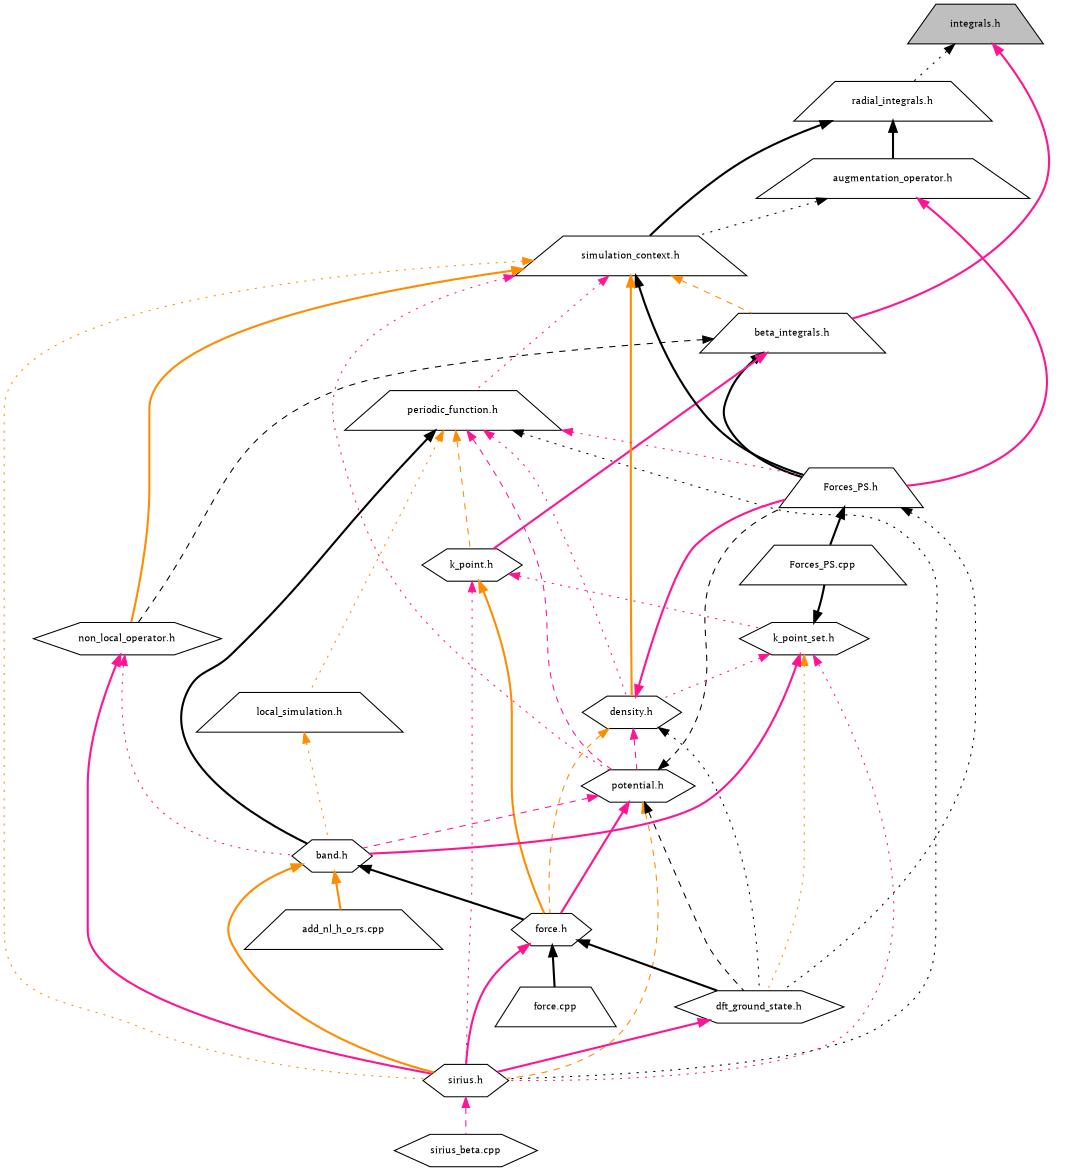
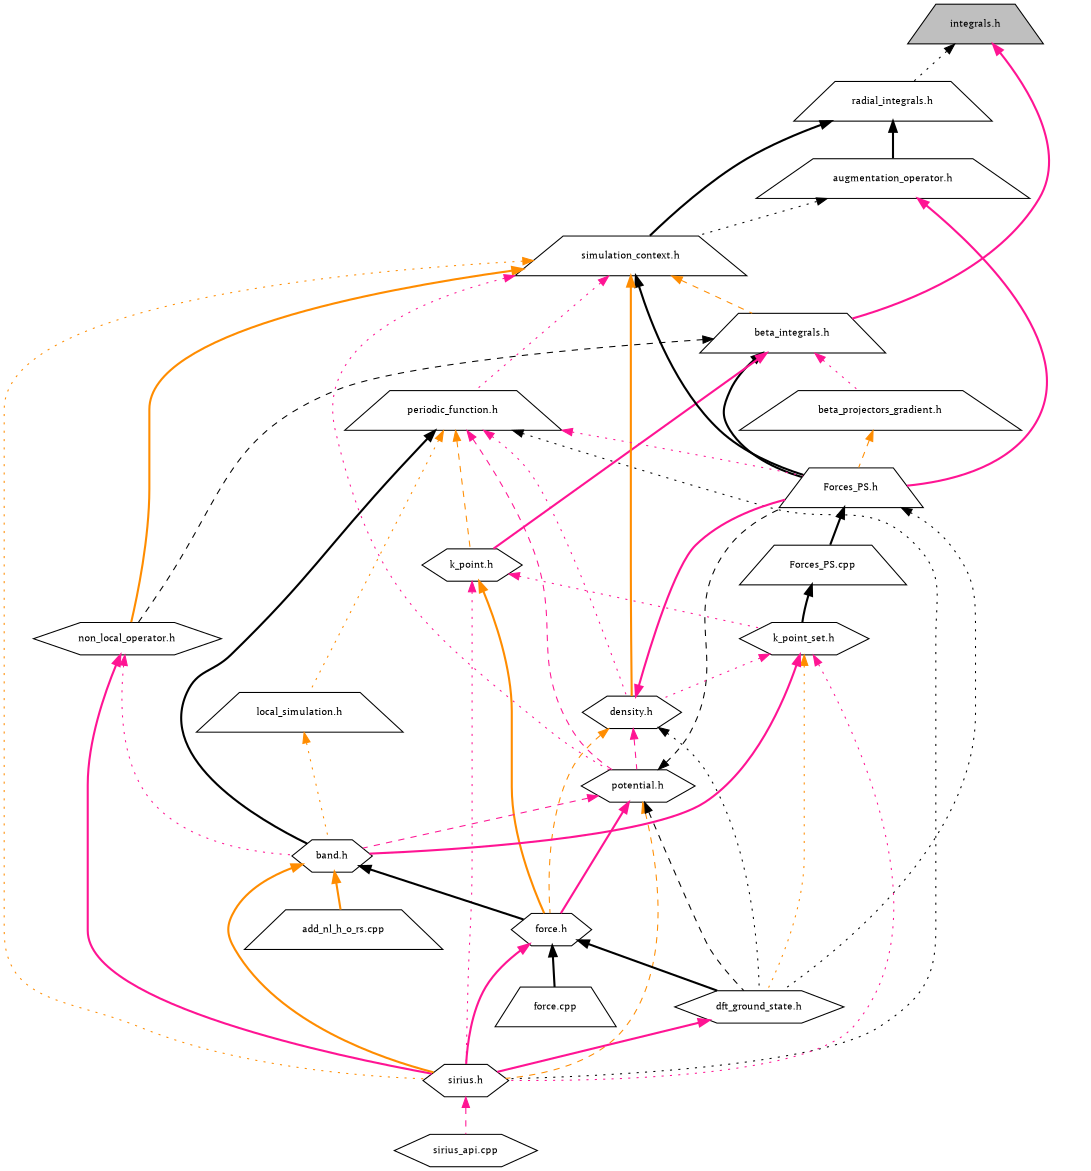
node "beta_projectors_gradient.h": added
edge "Forces_PS.cpp" -> "k_point_set.h": reversed
node "sirius_beta.cpp": label "sirius_beta.cpp" -> "sirius_api.cpp"
